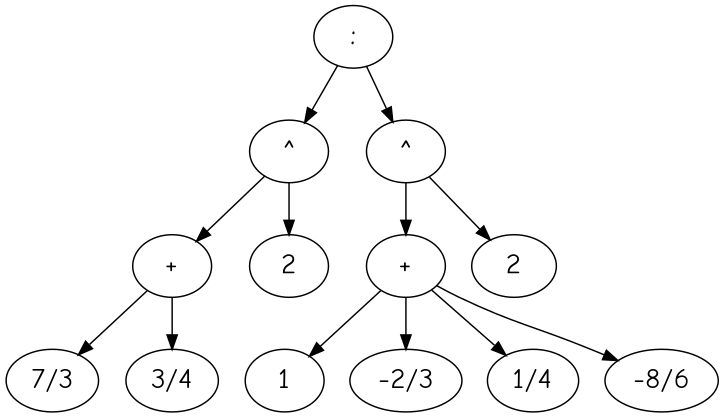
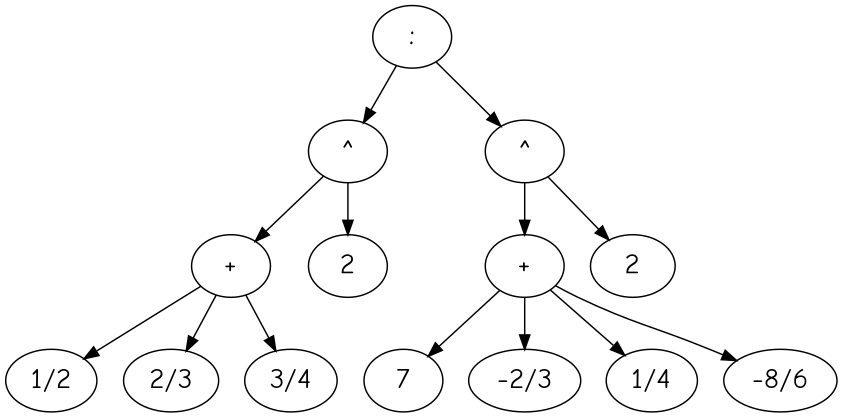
node "1/2": added
node "7/3": label "7/3" -> "2/3"
node "1": label "1" -> "7"
